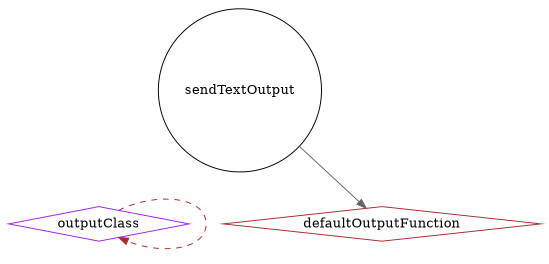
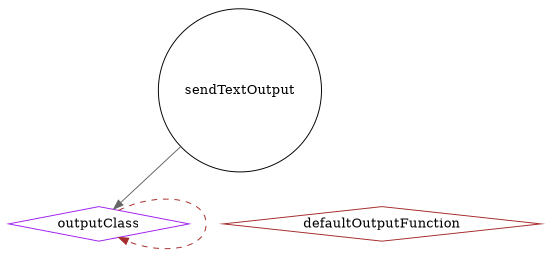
edge "sendTextOutput" -> "defaultOutputFunction": now "sendTextOutput" -> "outputClass"
